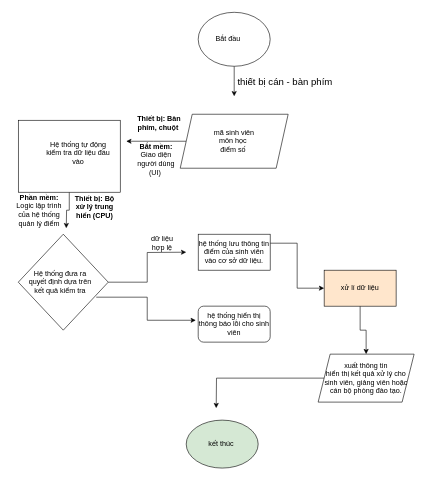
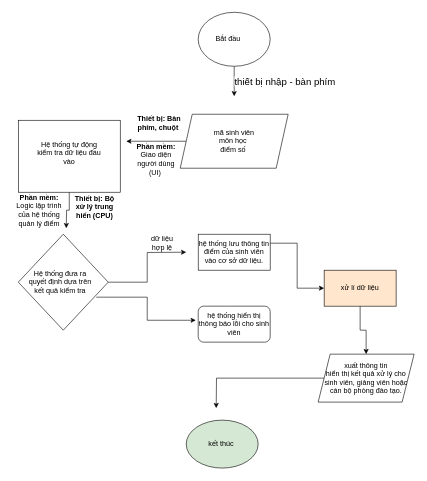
node "thiết bị cán - bàn phím": label "thiết bị cán - bàn phím" -> "thiết bị nhập - bàn phím"
node "Hệ thống tự động kiểm tra dữ liệu đầu vào": moved (78, 153) -> (69, 153)
node "Bắt mềm: Giao diện người dùng (UI)": label "Bắt mềm: Giao diện người dùng (UI)" -> "Phần mềm: Giao diện người dùng (UI)"
